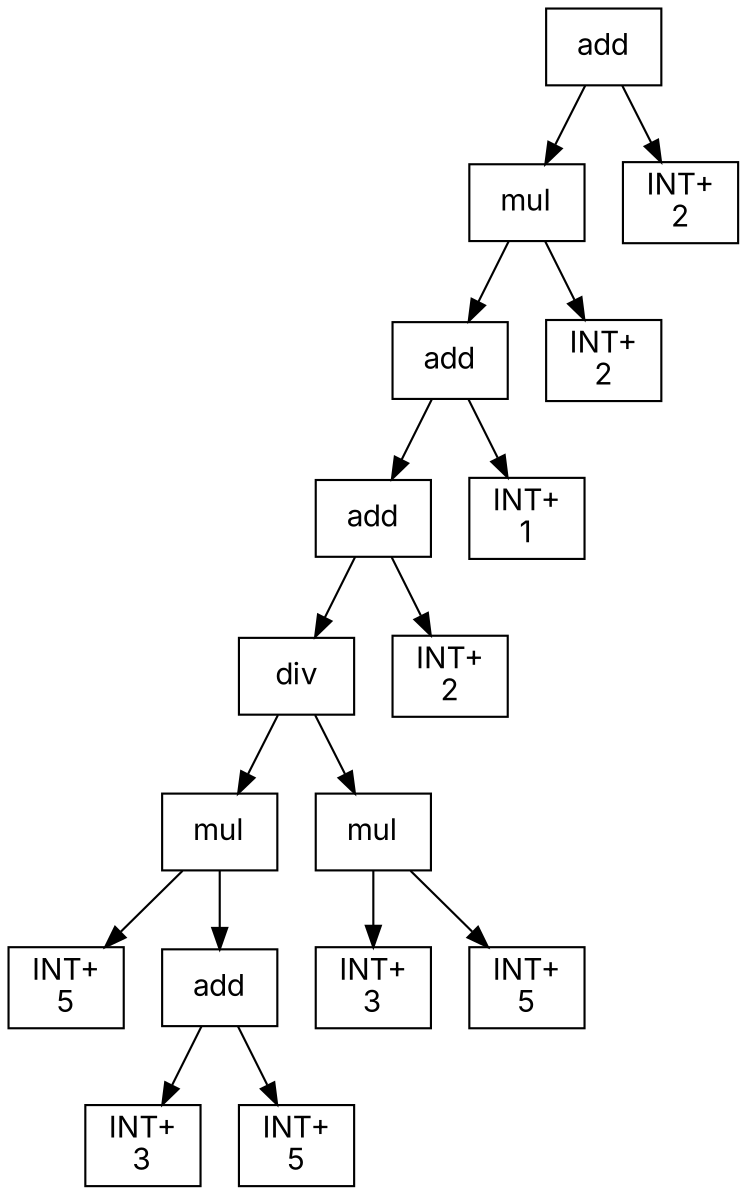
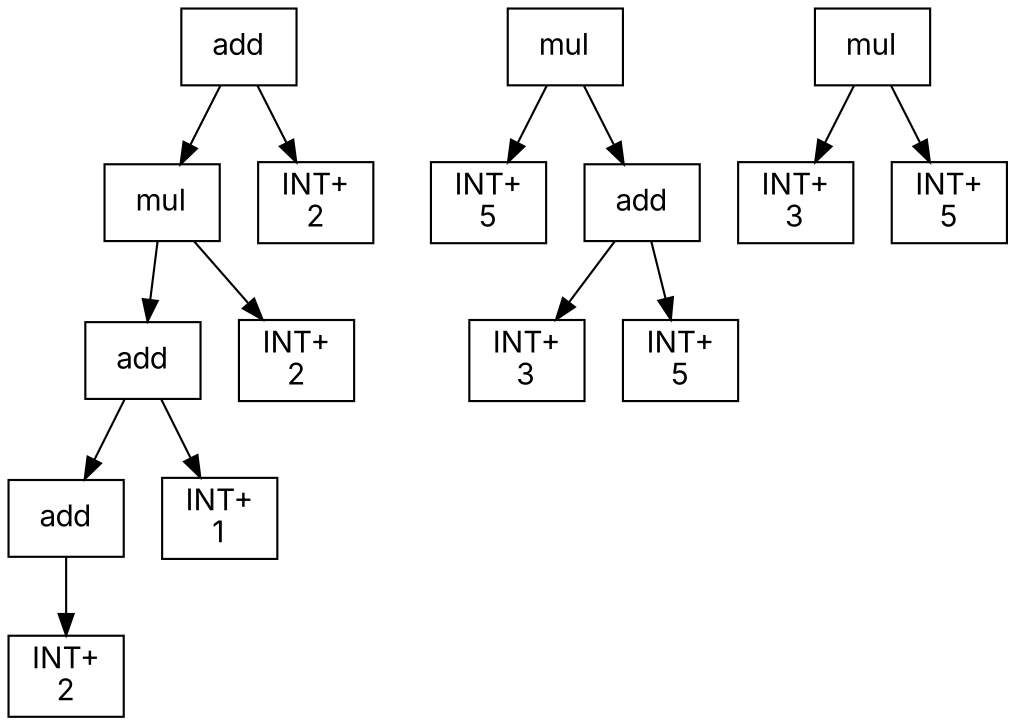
node "div": removed
